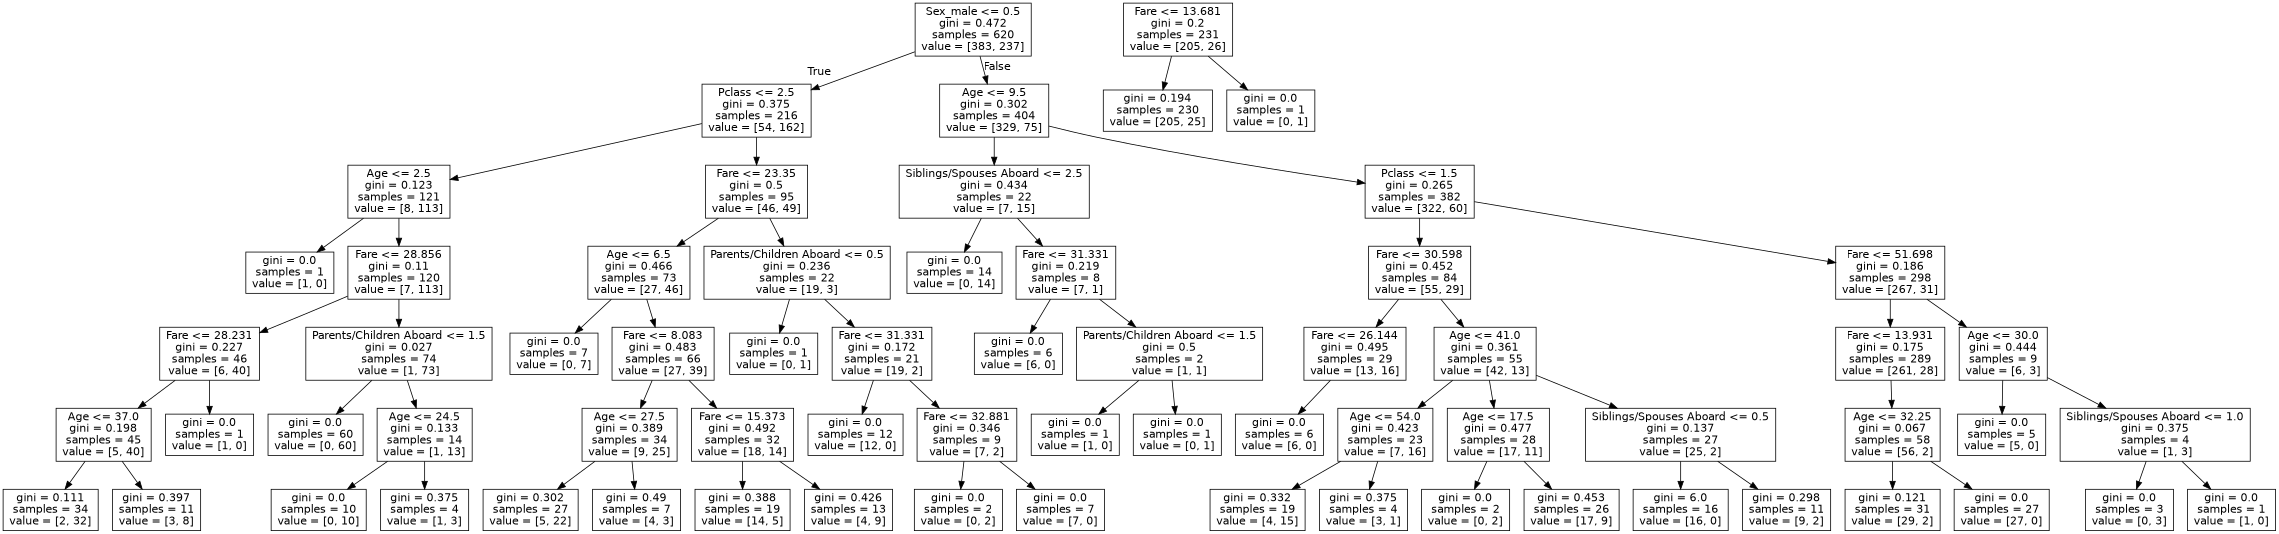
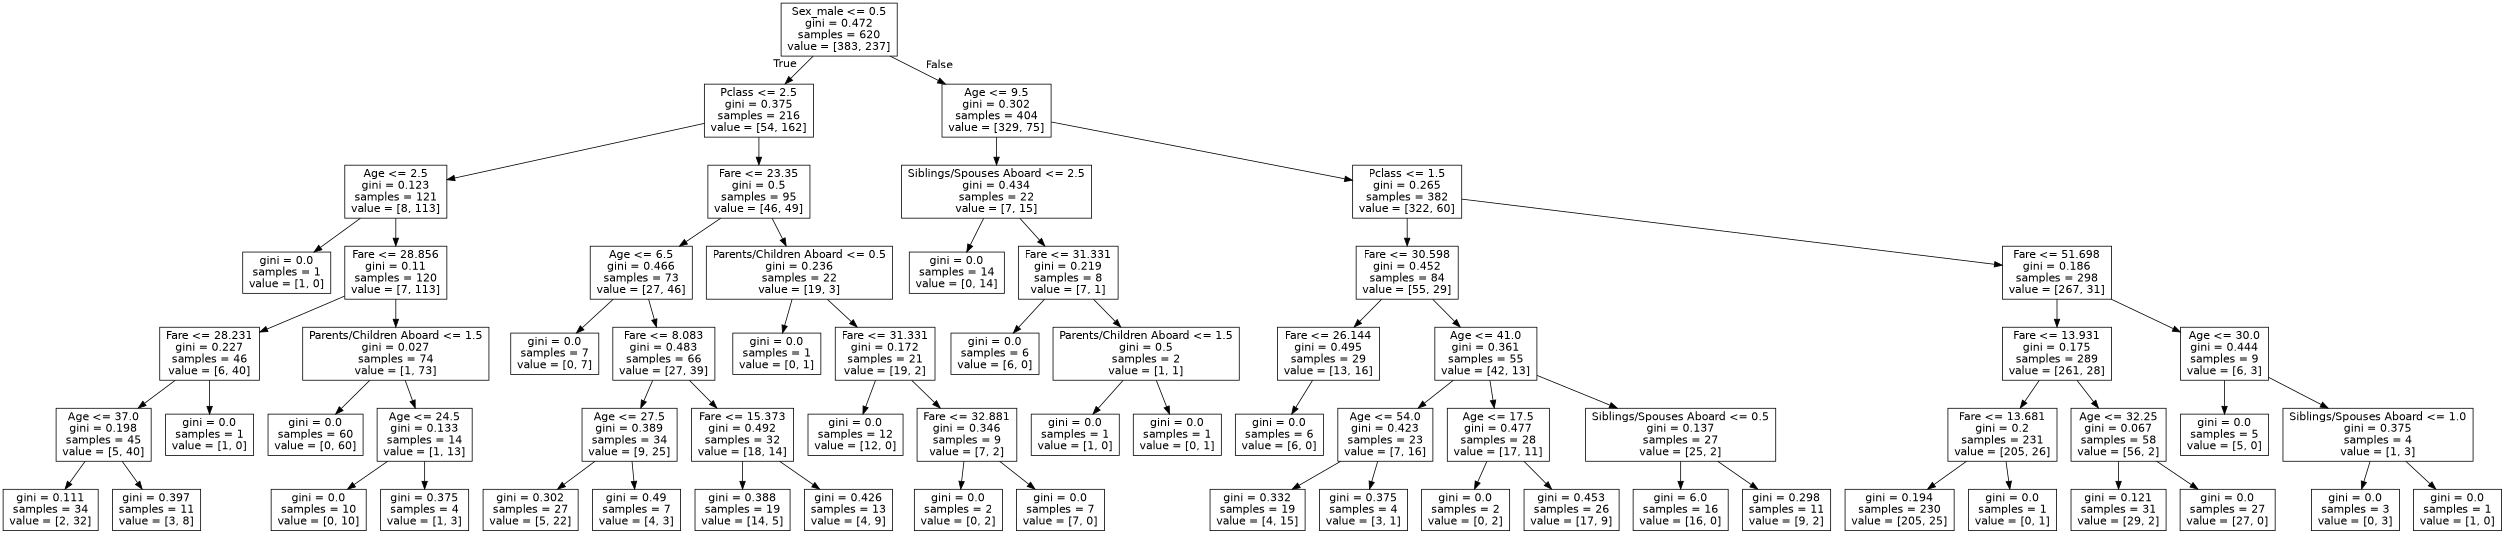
edge "Fare <= 13.931 gini = 0.175 samples = 289 value = [261, 28]" -> "Fare <= 13.681 gini = 0.2 samples = 231 value = [205, 26]": added
